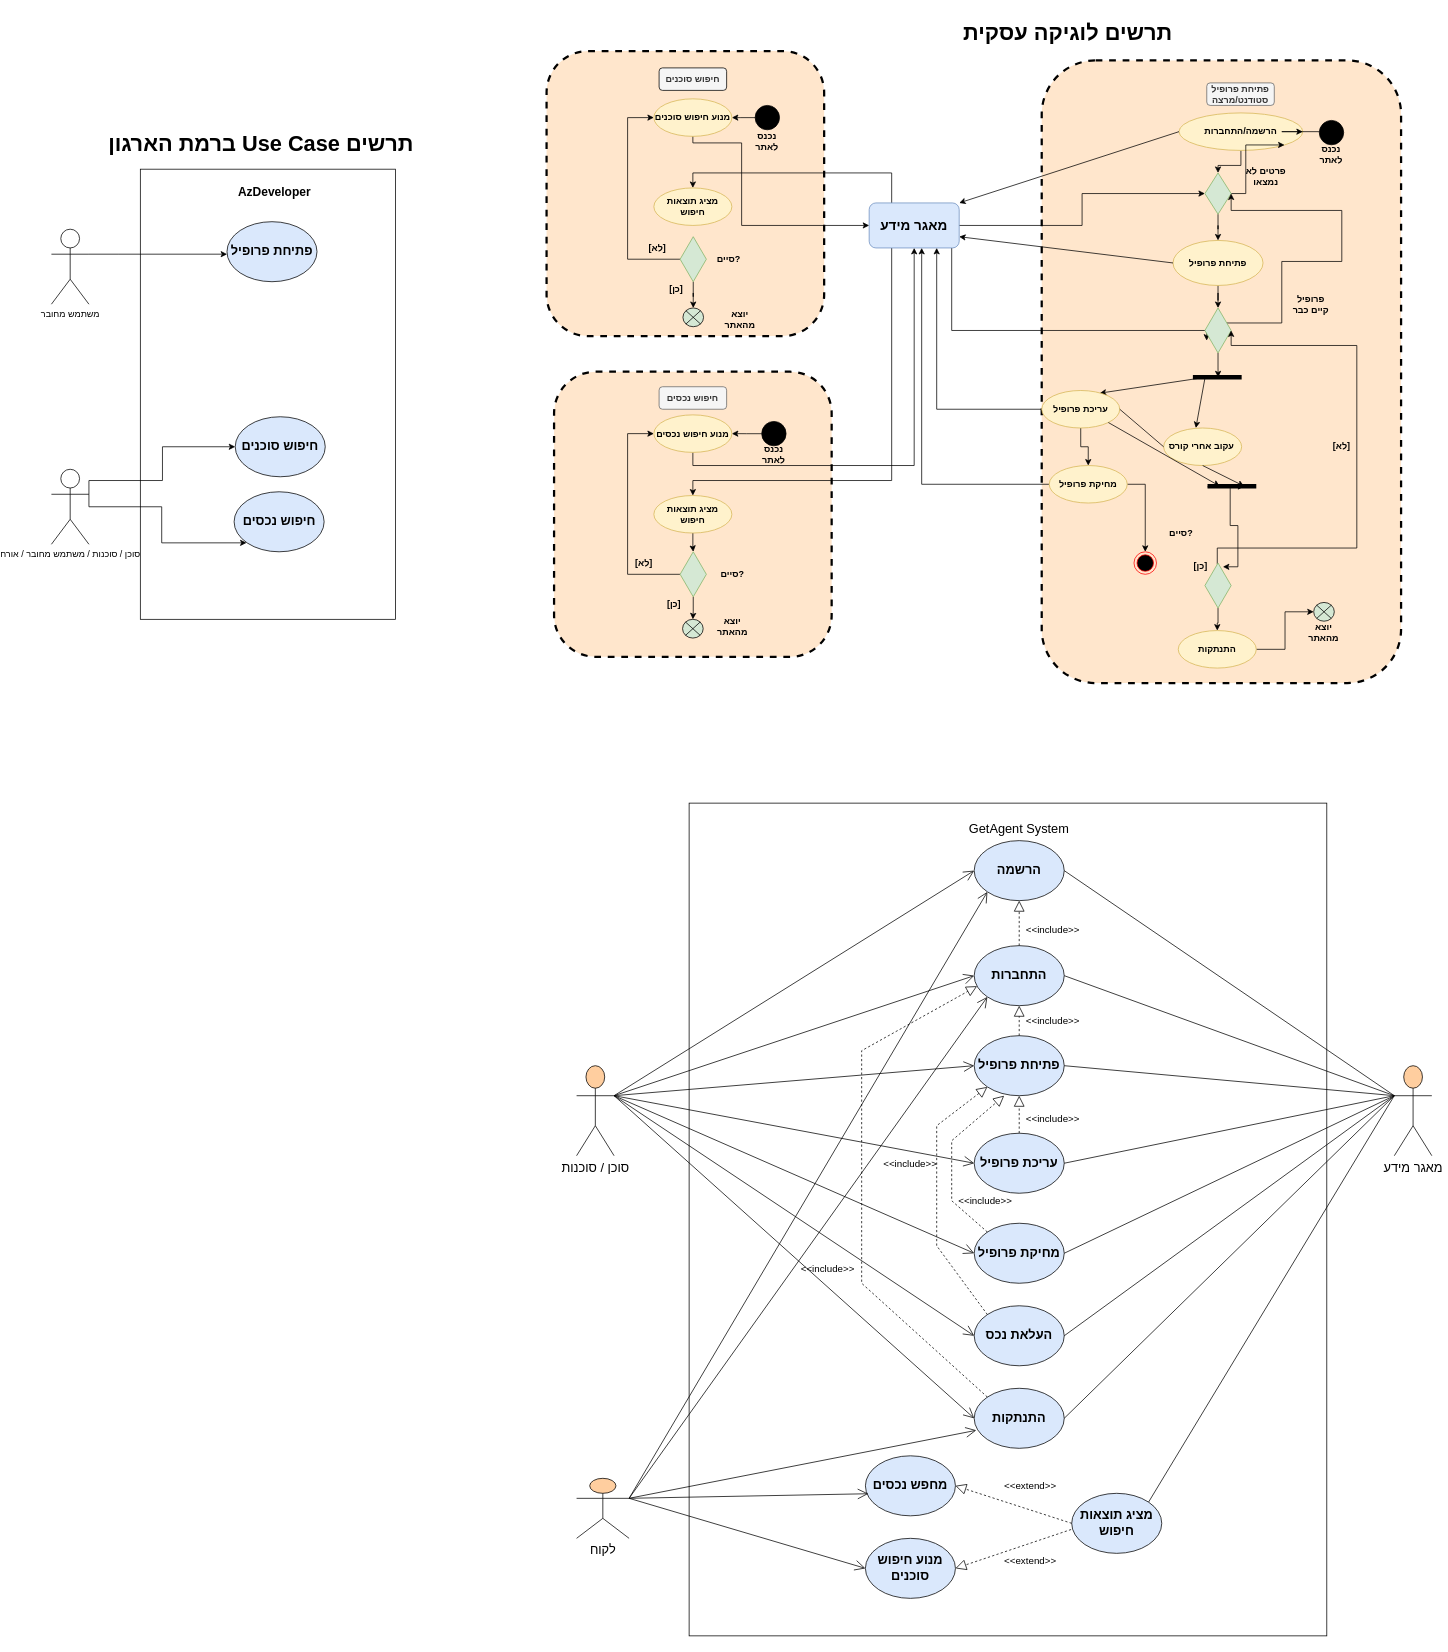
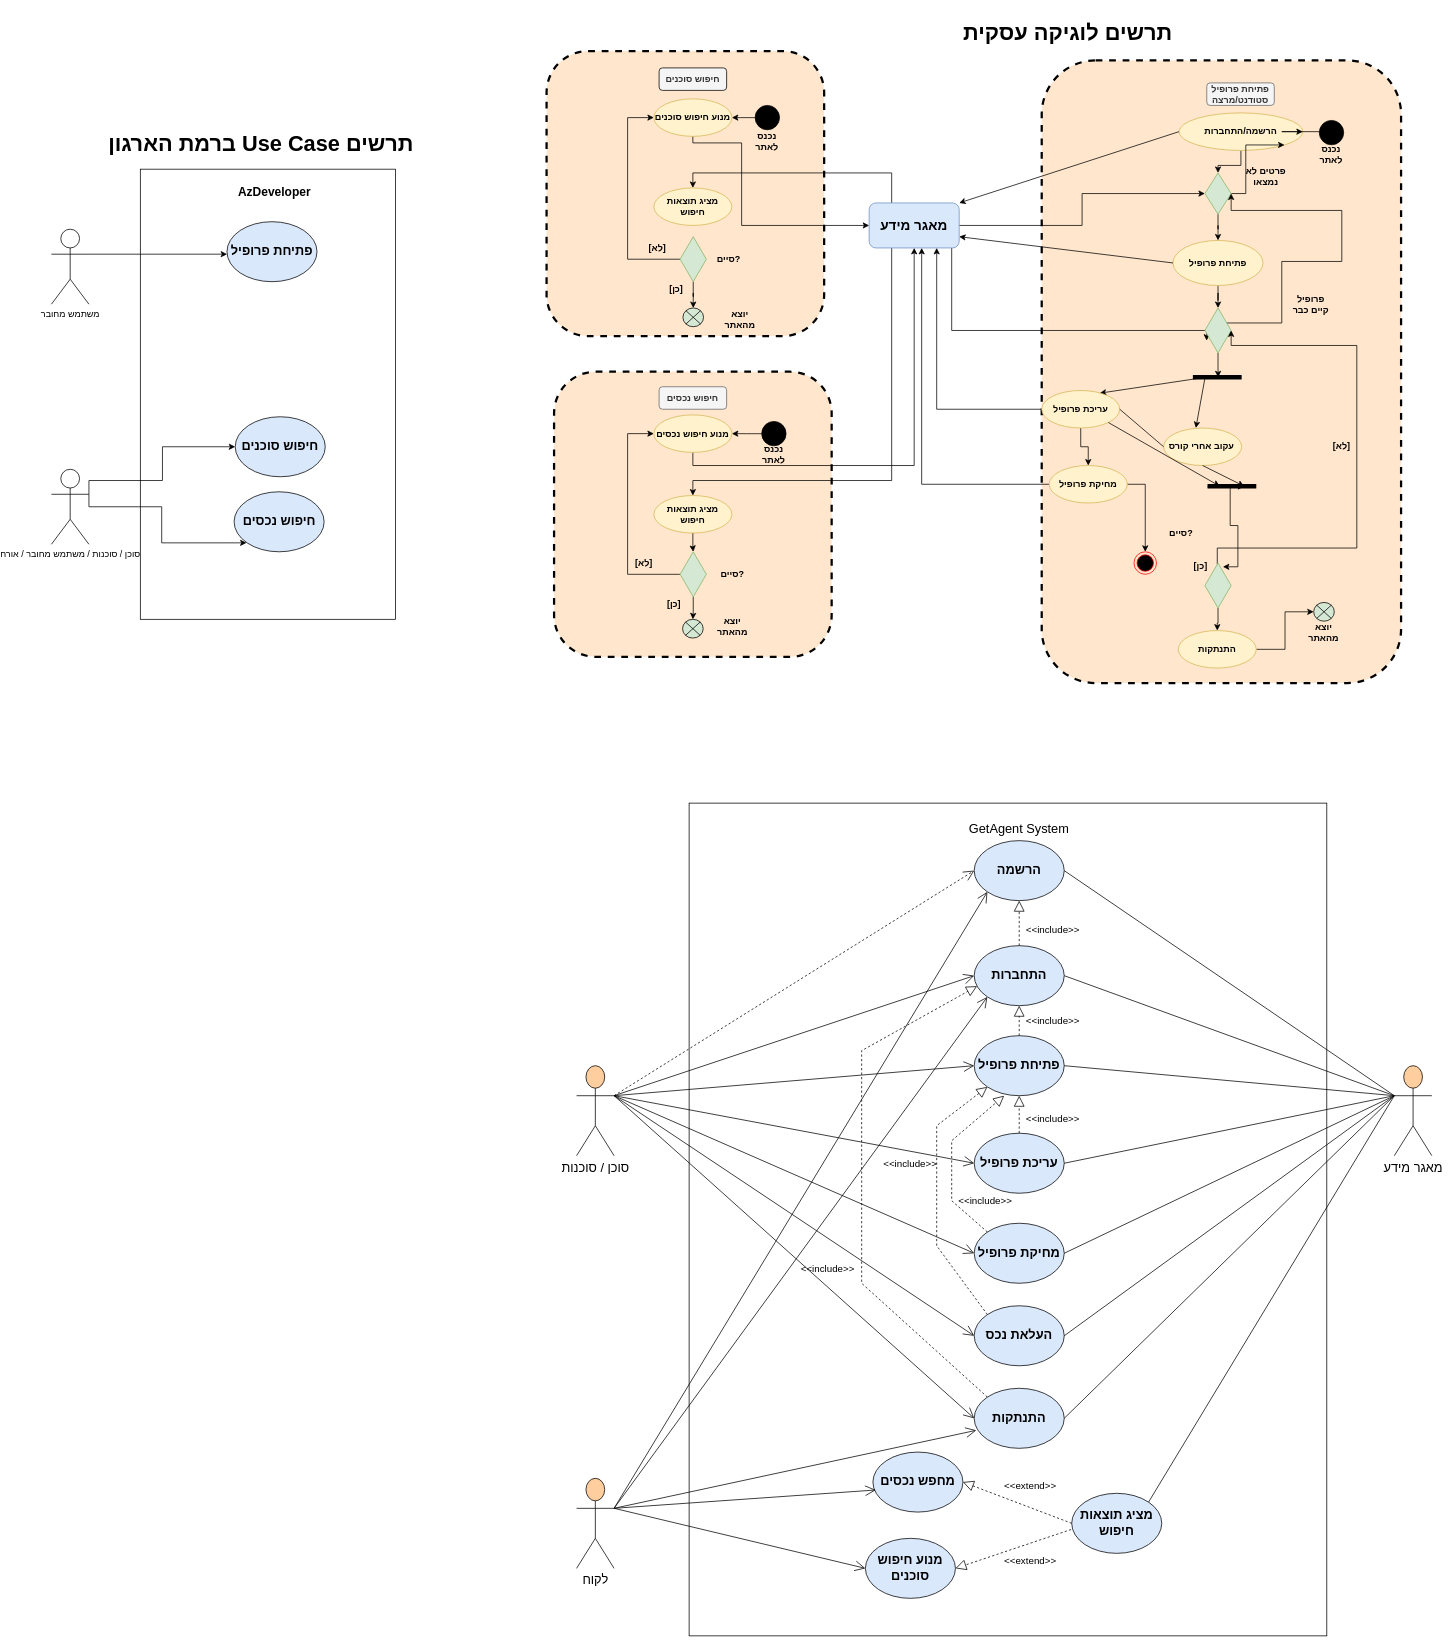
edge "סוכן / סוכנות" -> "הרשמה": style solid -> dashed
node "מחפש נכסים": moved (910, 1485) -> (918, 1482)
node "לקוח": size 53x60 -> 38x90
